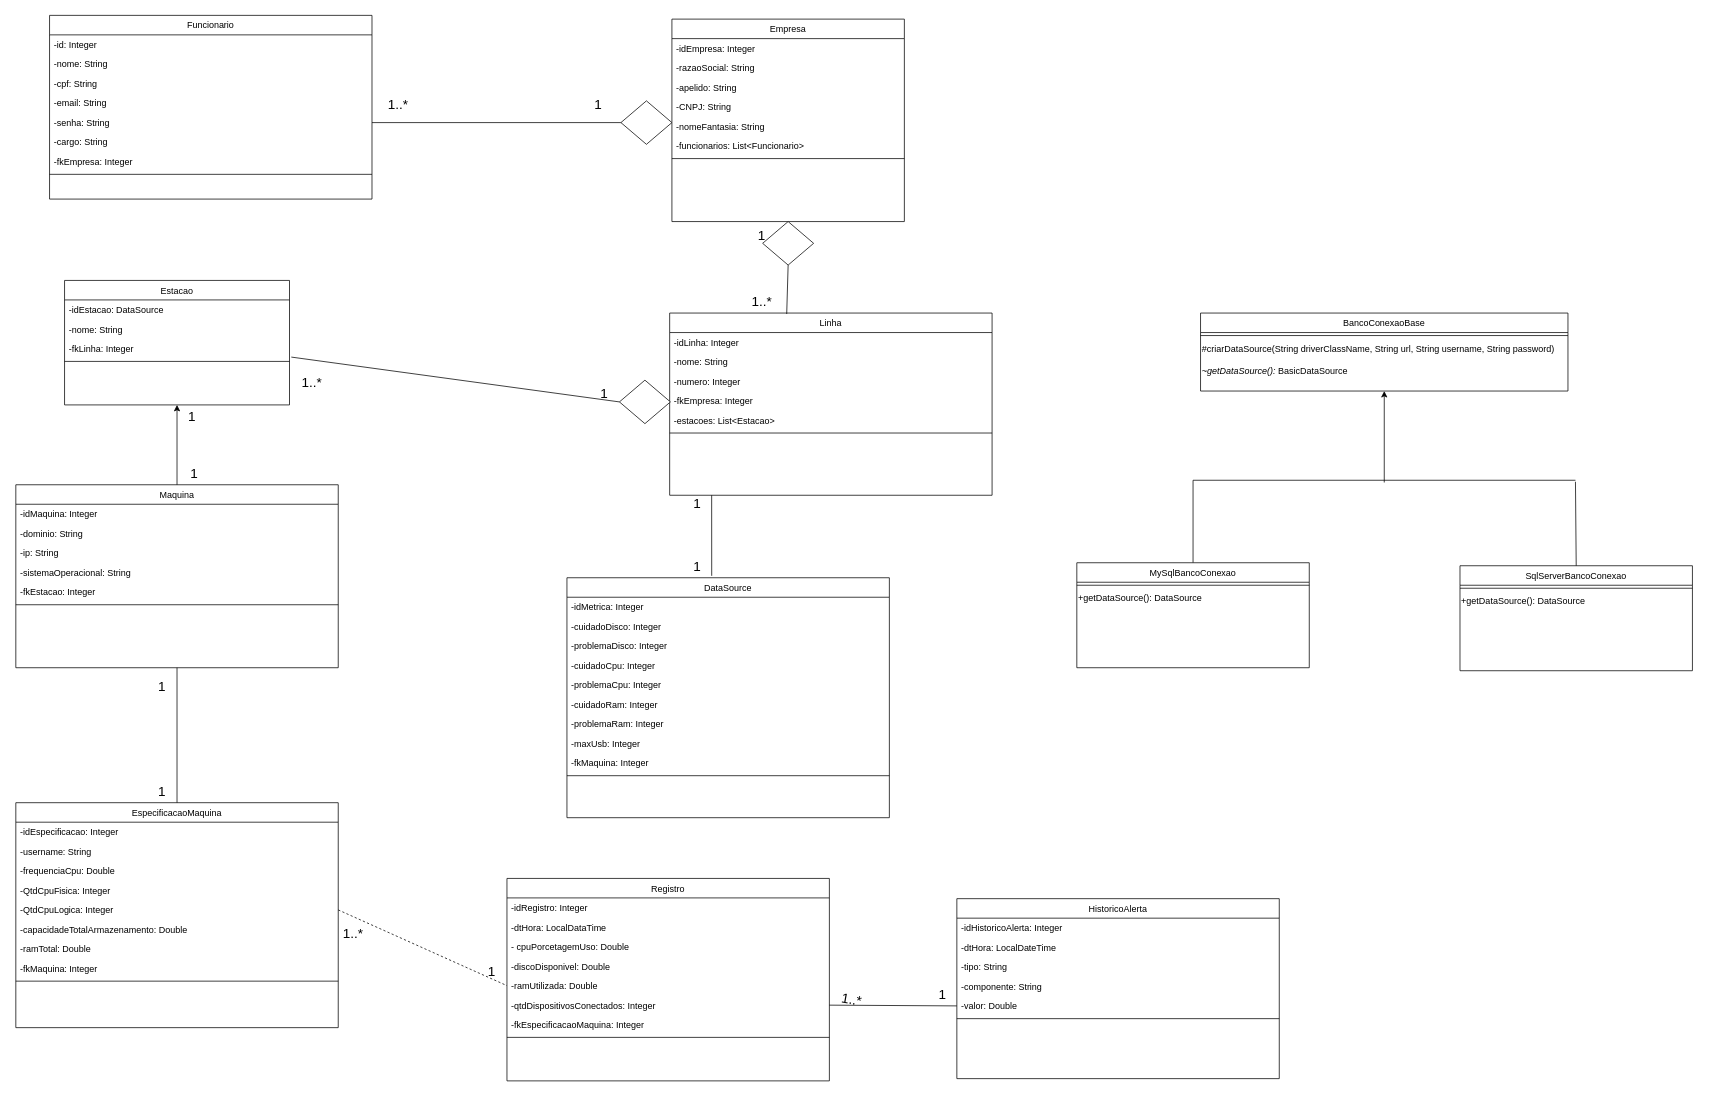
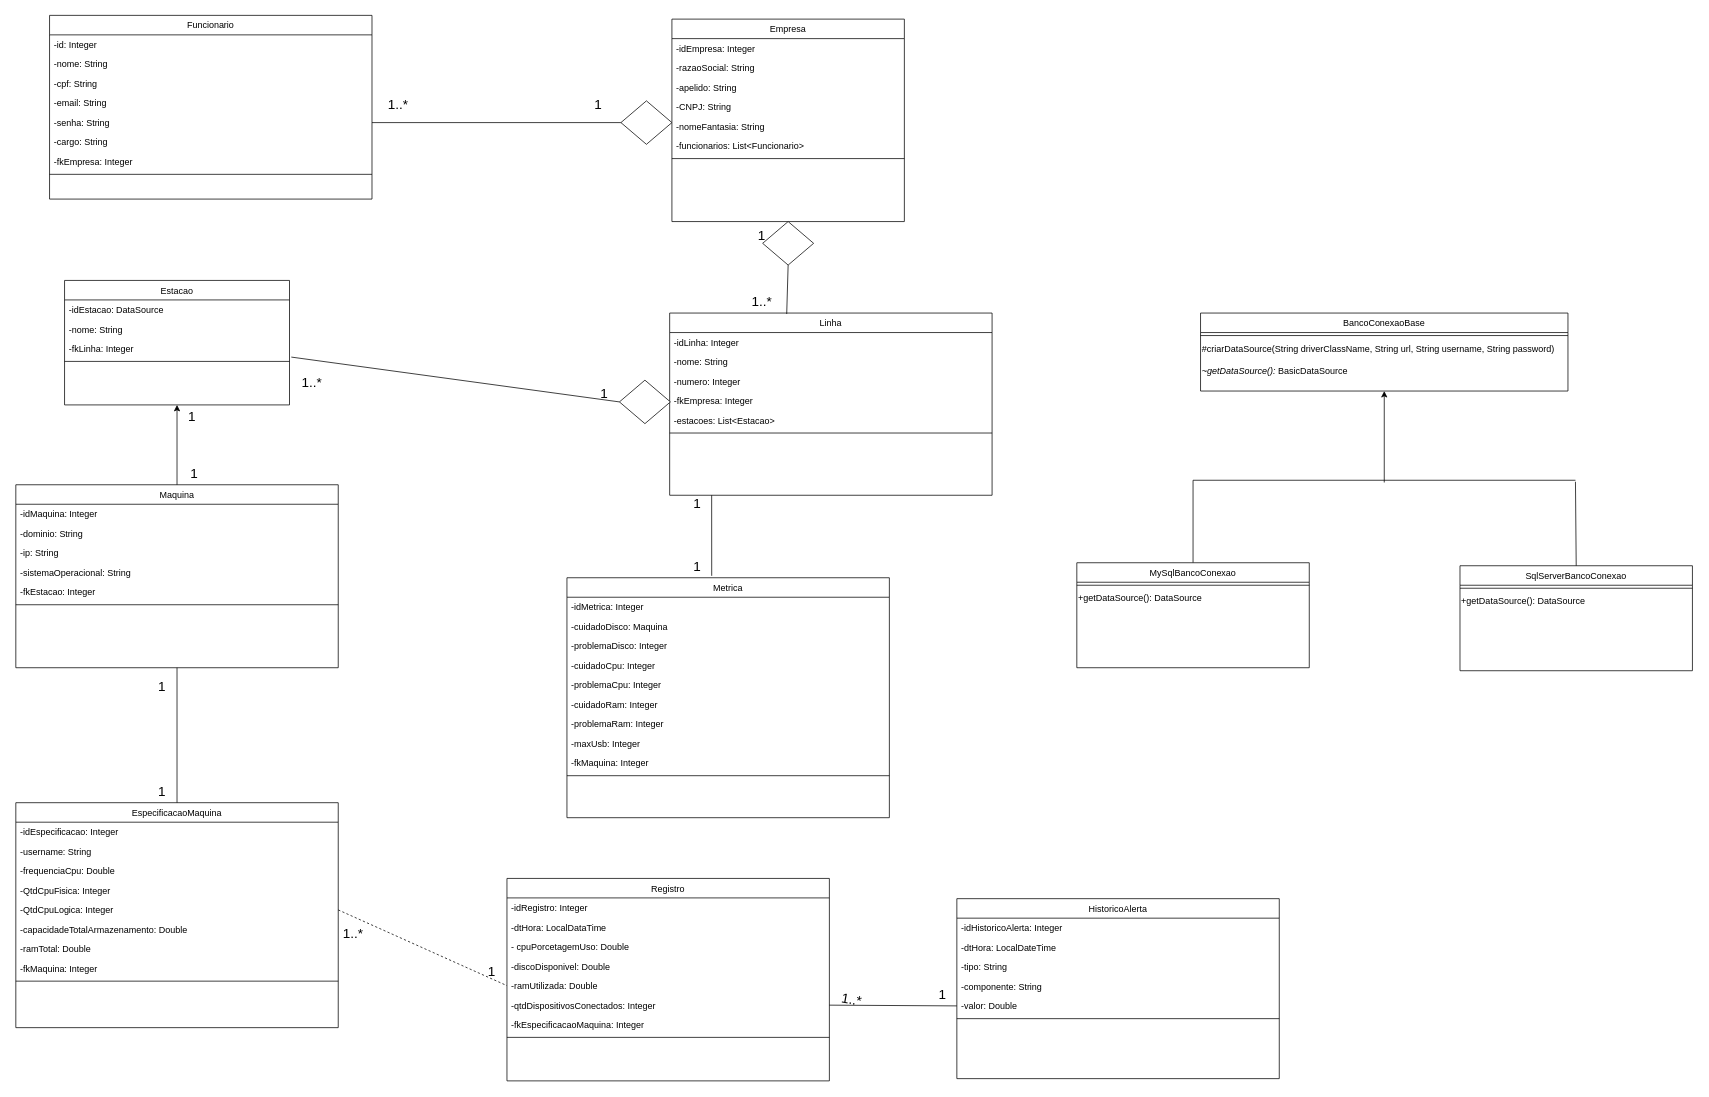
node "DataSource": label "DataSource" -> "Metrica"
node "-cuidadoDisco: Integer": label "-cuidadoDisco: Integer" -> "-cuidadoDisco: Maquina"
